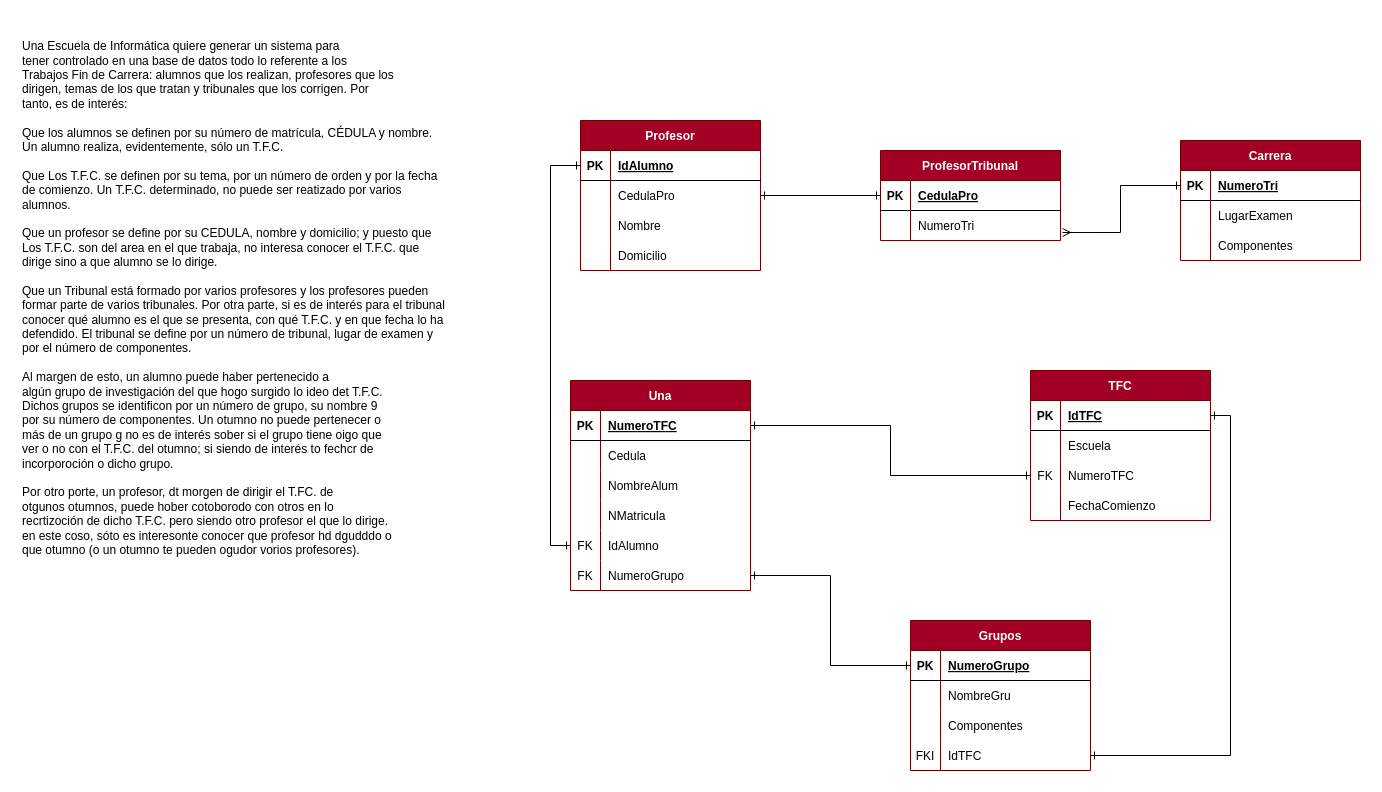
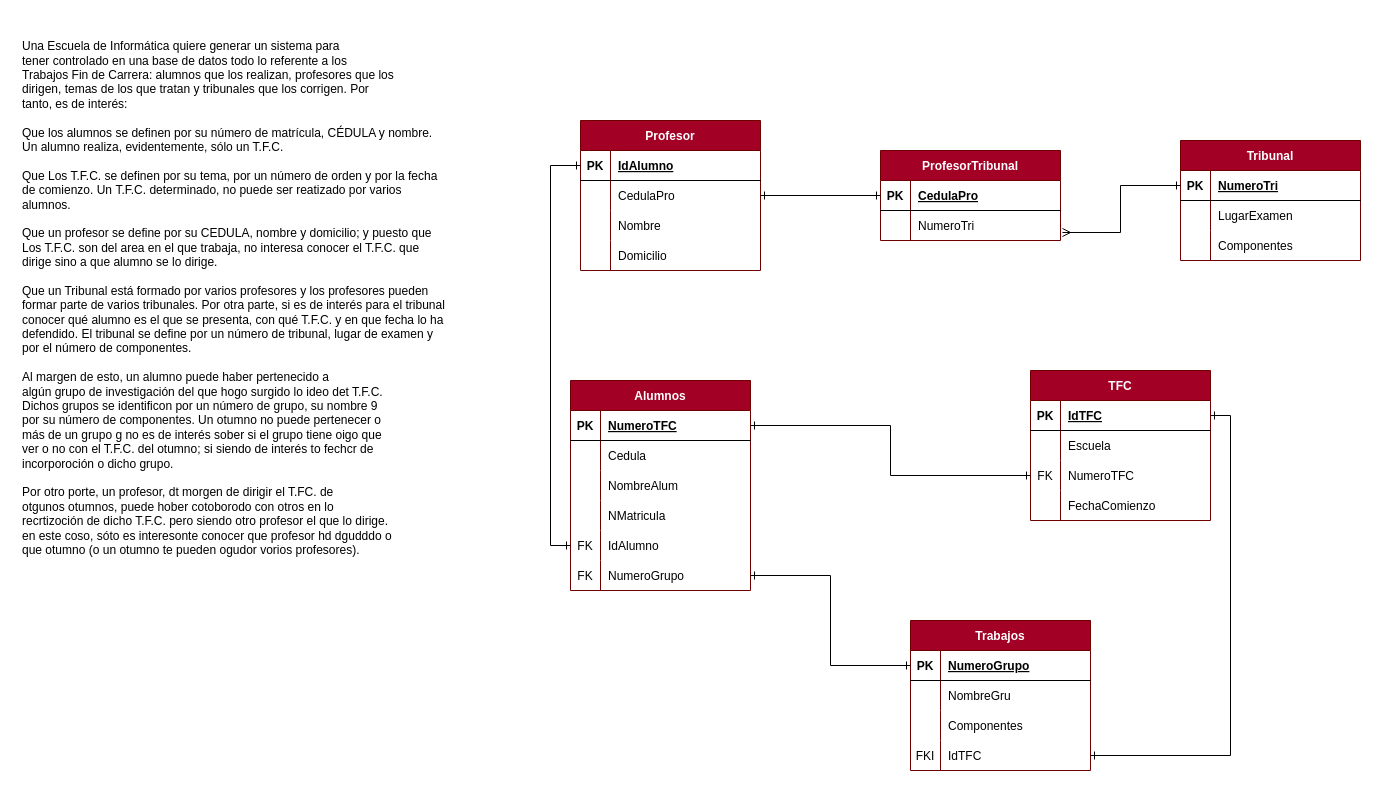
node "Carrera": label "Carrera" -> "Tribunal"
node "Una": label "Una" -> "Alumnos"
node "Grupos": label "Grupos" -> "Trabajos"
